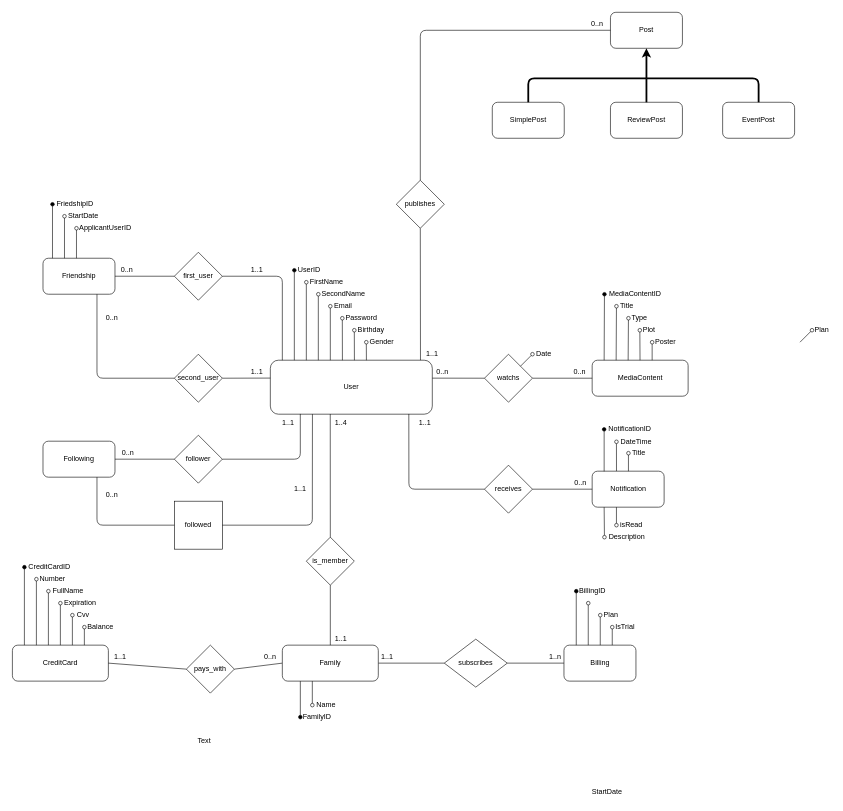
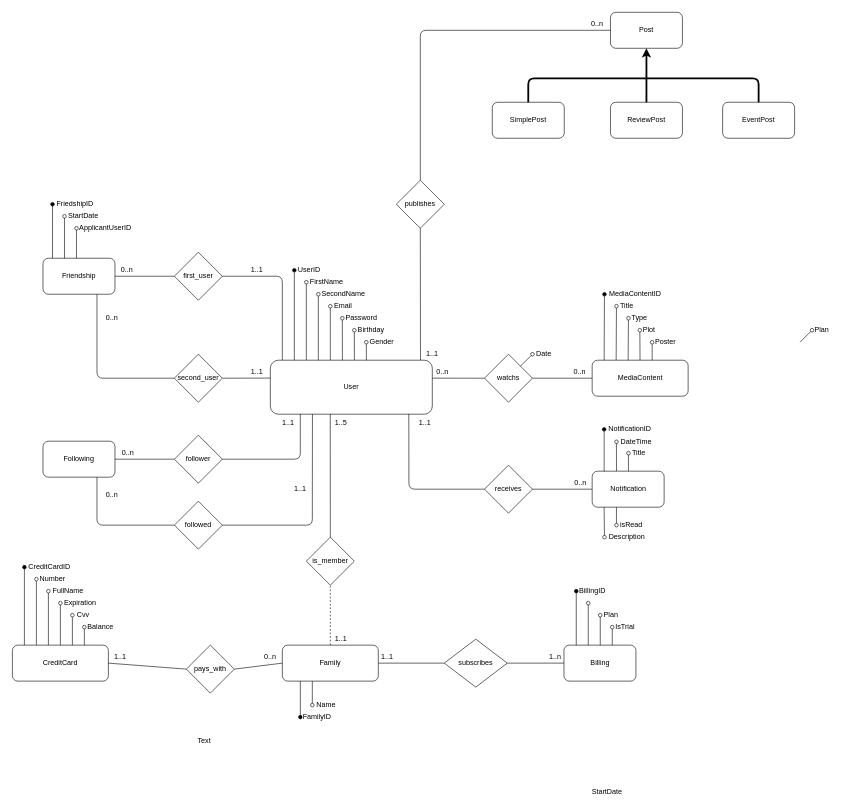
node "1..4": label "1..4" -> "1..5"
node "followed": shape rectangle -> diamond
edge "is_member" -- "Family": style solid -> dashed
